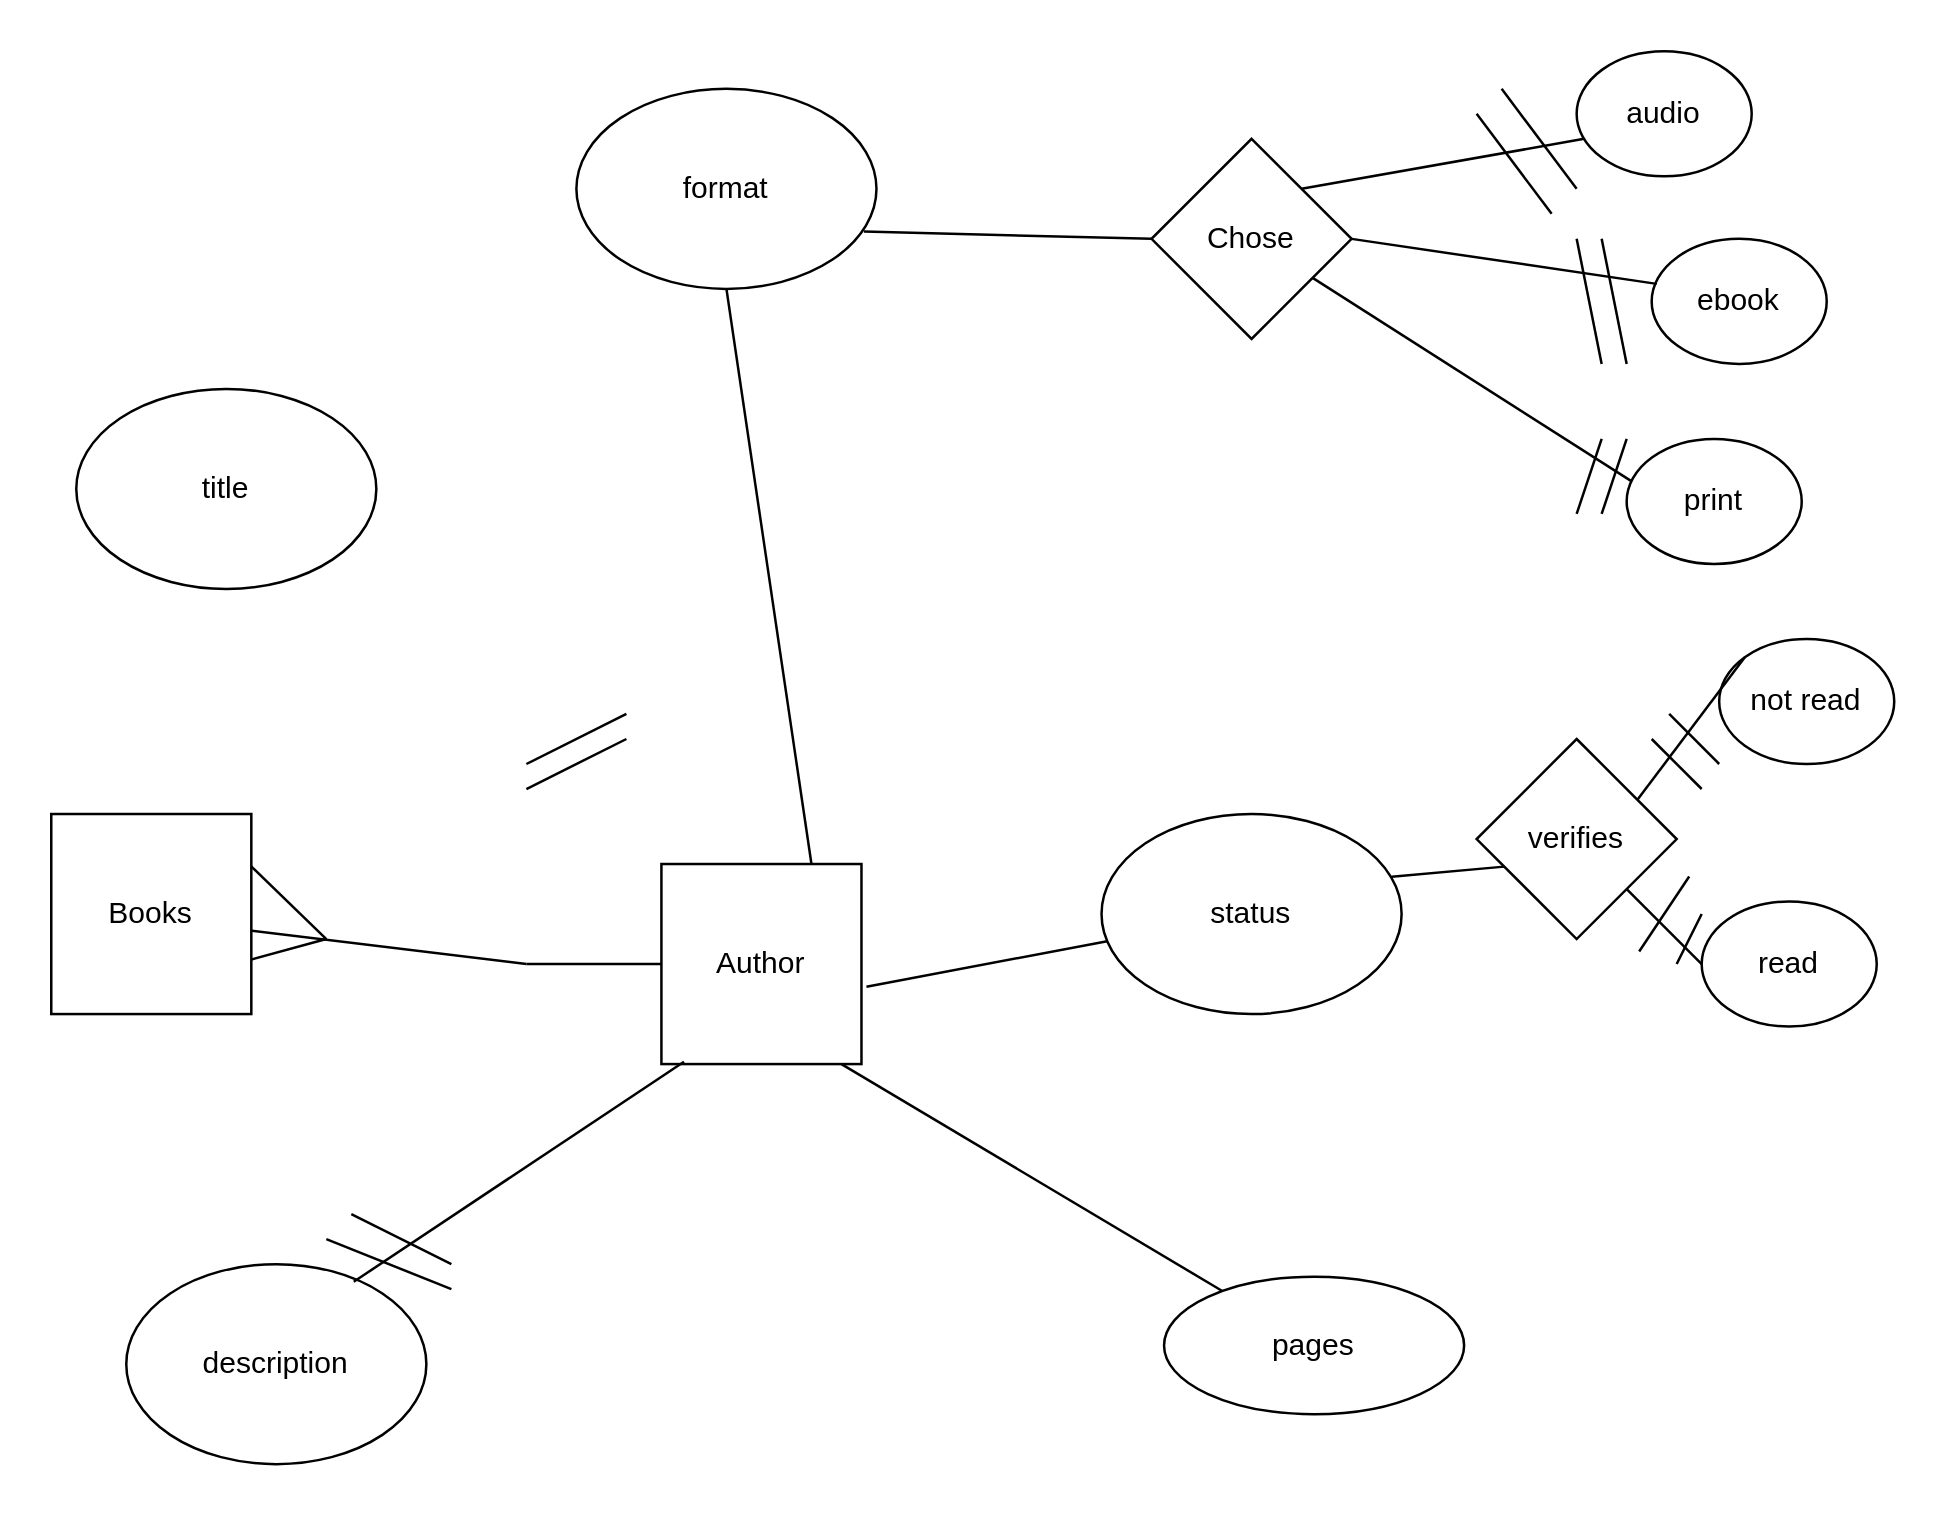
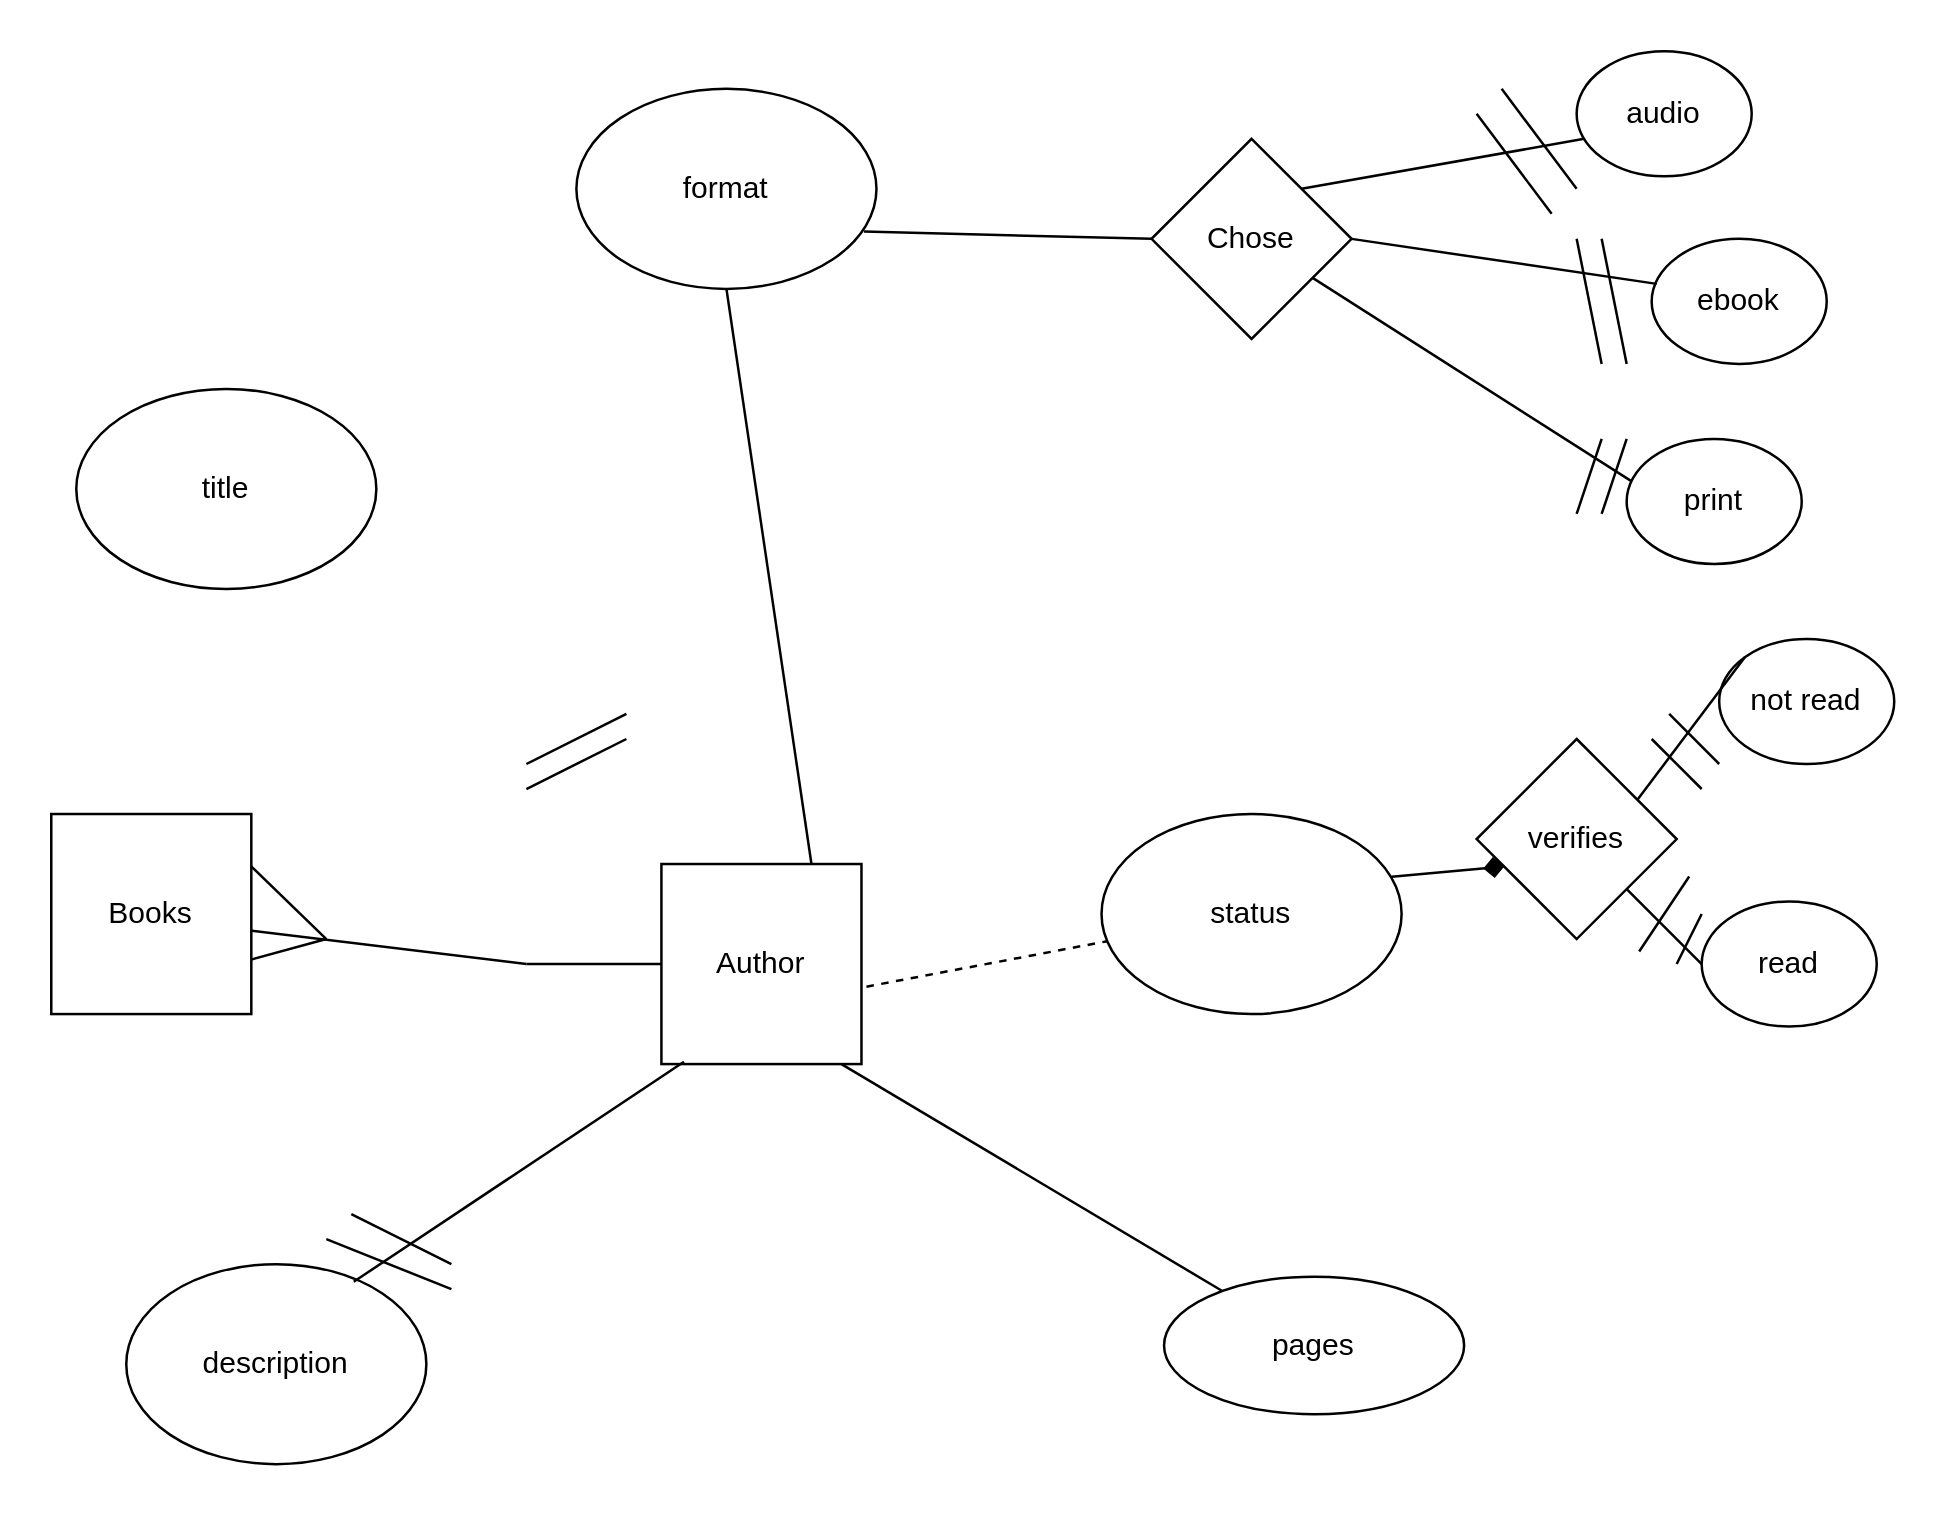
edge "verifies" -- "status": arrowhead none -> diamond
edge "status" -- "Author": style solid -> dashed
